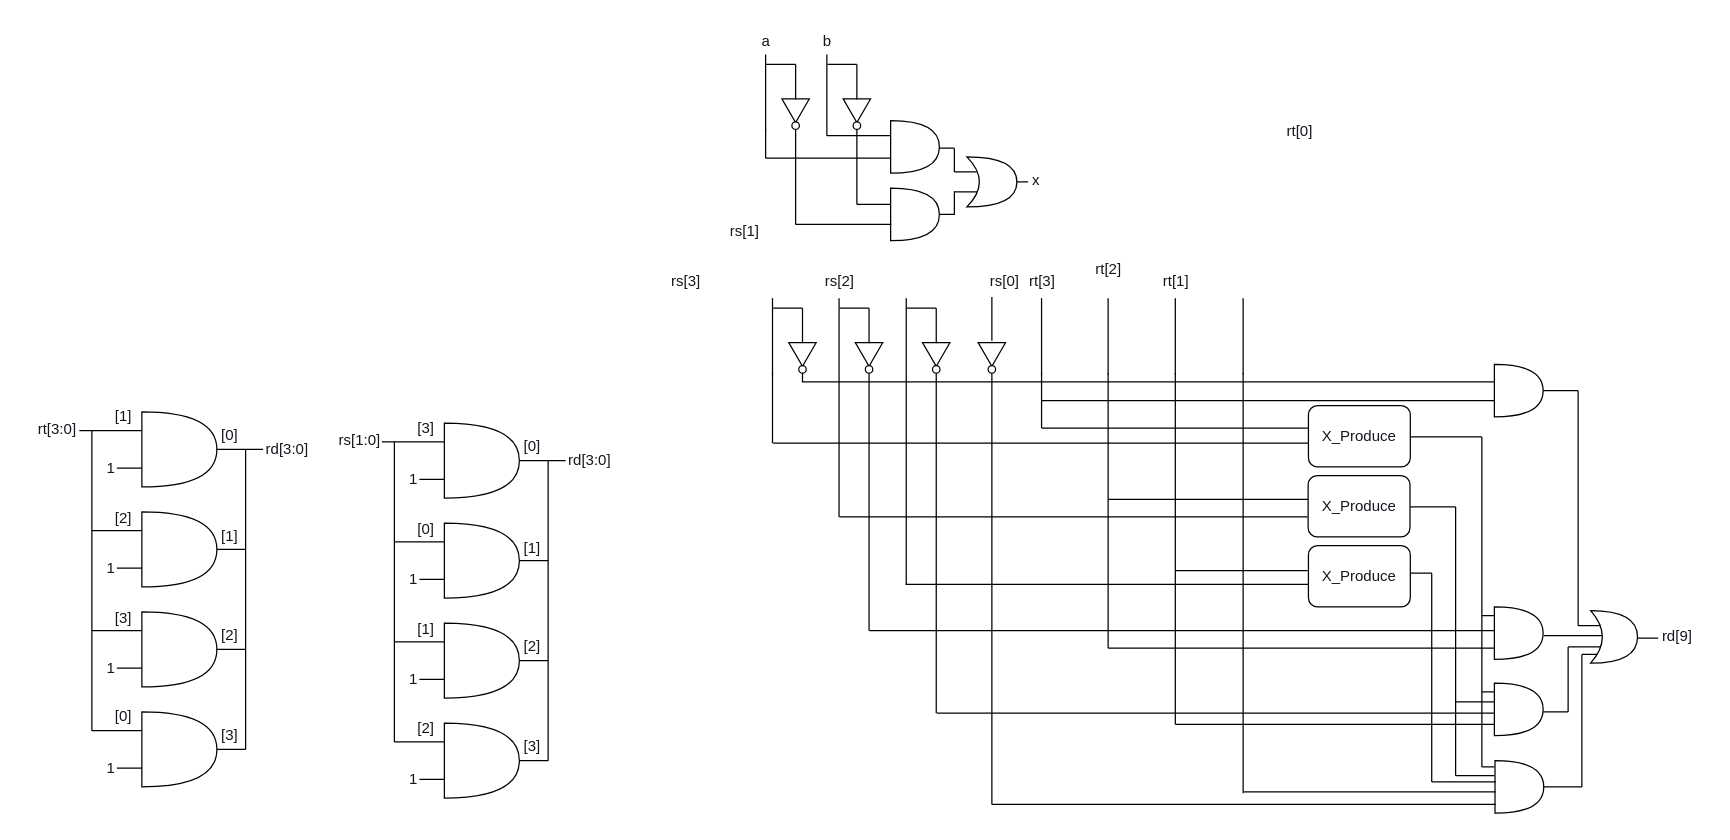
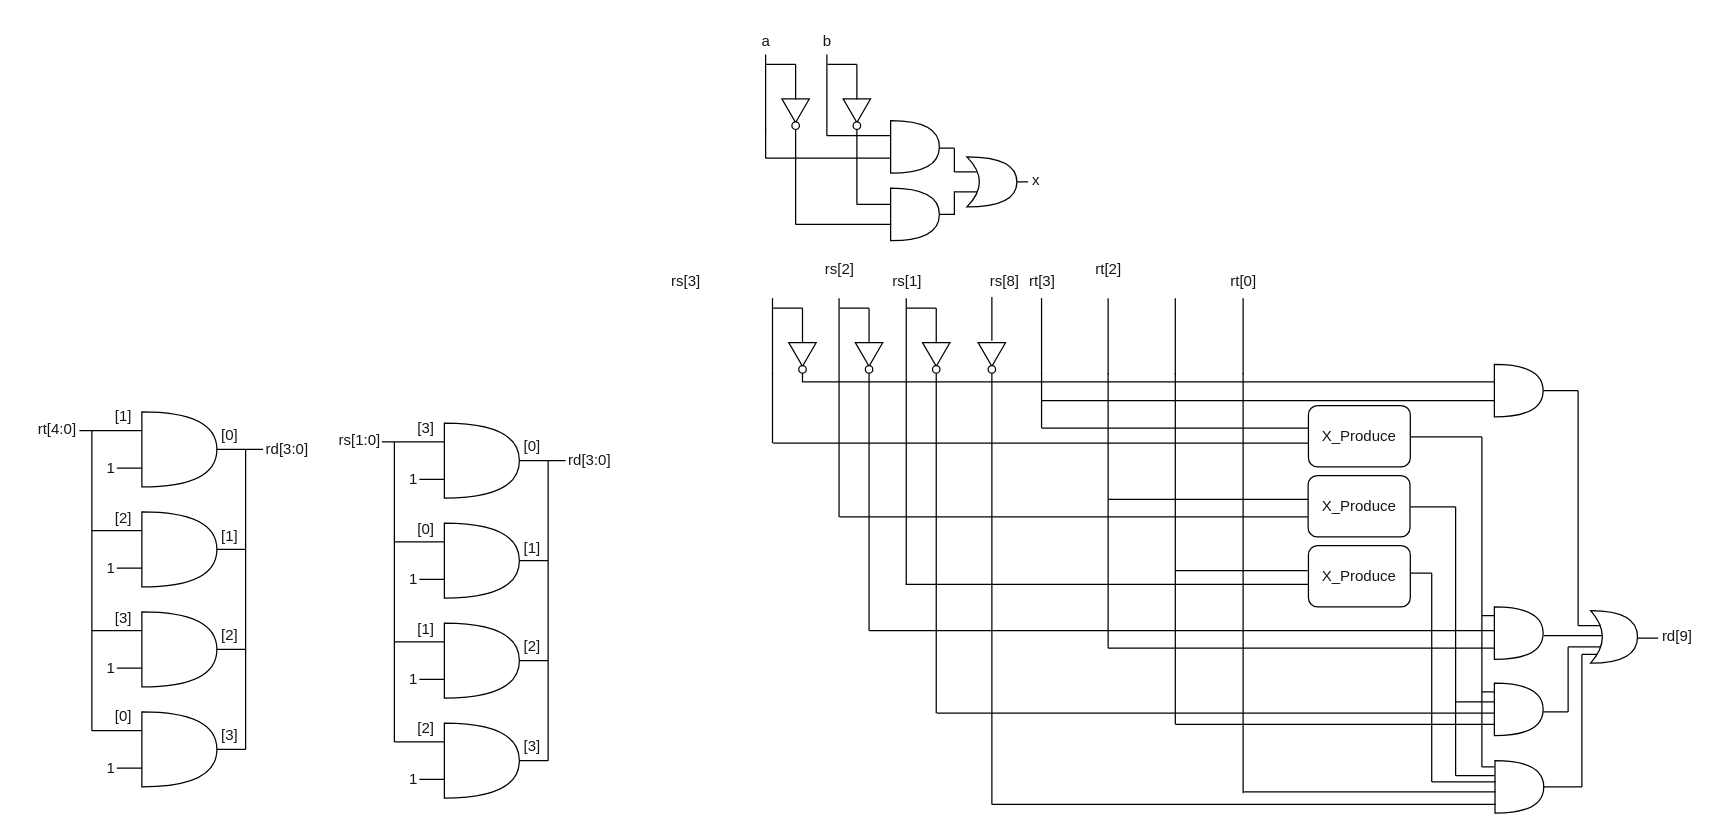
node "rt[0]": moved (1299, 132) -> (1243, 282)
node "rs[1]": moved (744, 232) -> (906, 282)
node "rs[2]": moved (839, 282) -> (839, 269)
node "rs[0]": label "rs[0]" -> "rs[8]"
node "rt[1]": removed
node "rt[3:0]": label "rt[3:0]" -> "rt[4:0]"
